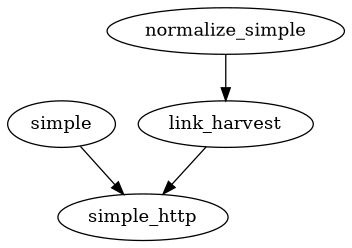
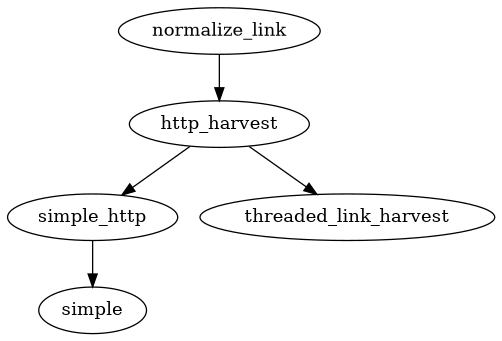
node "normalize_simple": label "normalize_simple" -> "normalize_link"
node "link_harvest": label "link_harvest" -> "http_harvest"
edge "simple" -> "simple_http": reversed
node "threaded_link_harvest": added
